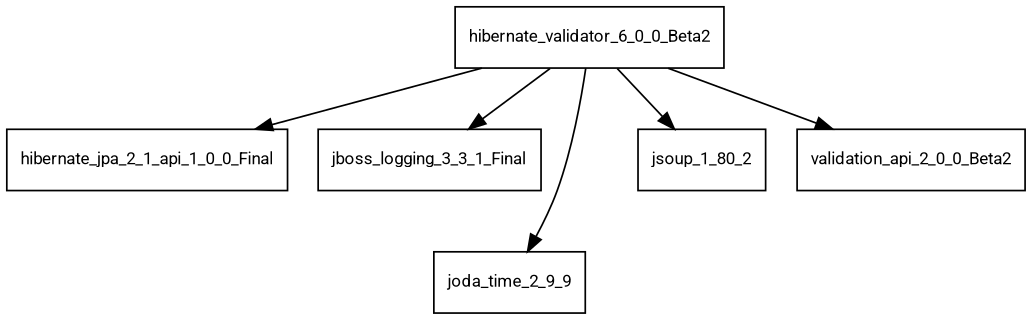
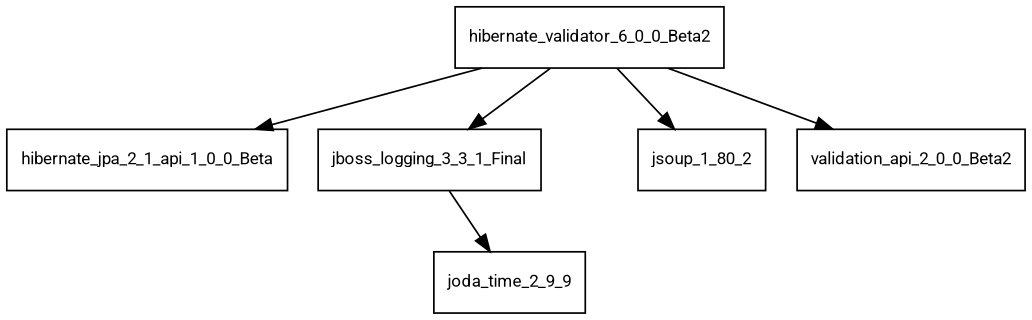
edge "hibernate_validator_6_0_0_Beta2" -> "joda_time_2_9_9": now "jboss_logging_3_3_1_Final" -> "joda_time_2_9_9"
node "hibernate_jpa_2_1_api_1_0_0_Final": label "hibernate_jpa_2_1_api_1_0_0_Final" -> "hibernate_jpa_2_1_api_1_0_0_Beta"
